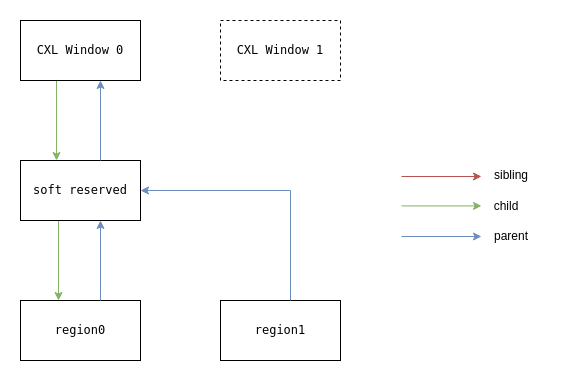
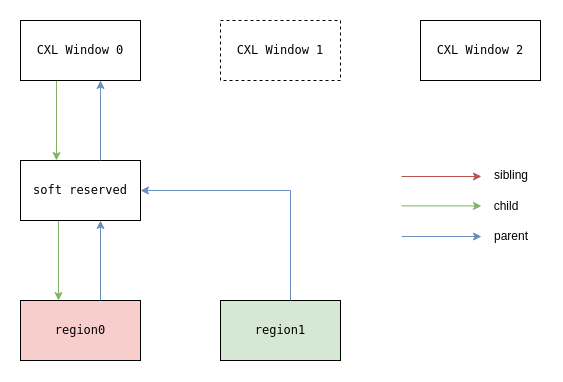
node "CXL Window 2": added
node "region0": fillcolor #ffffff -> #f8cecc
node "region1": fillcolor #ffffff -> #d5e8d4
